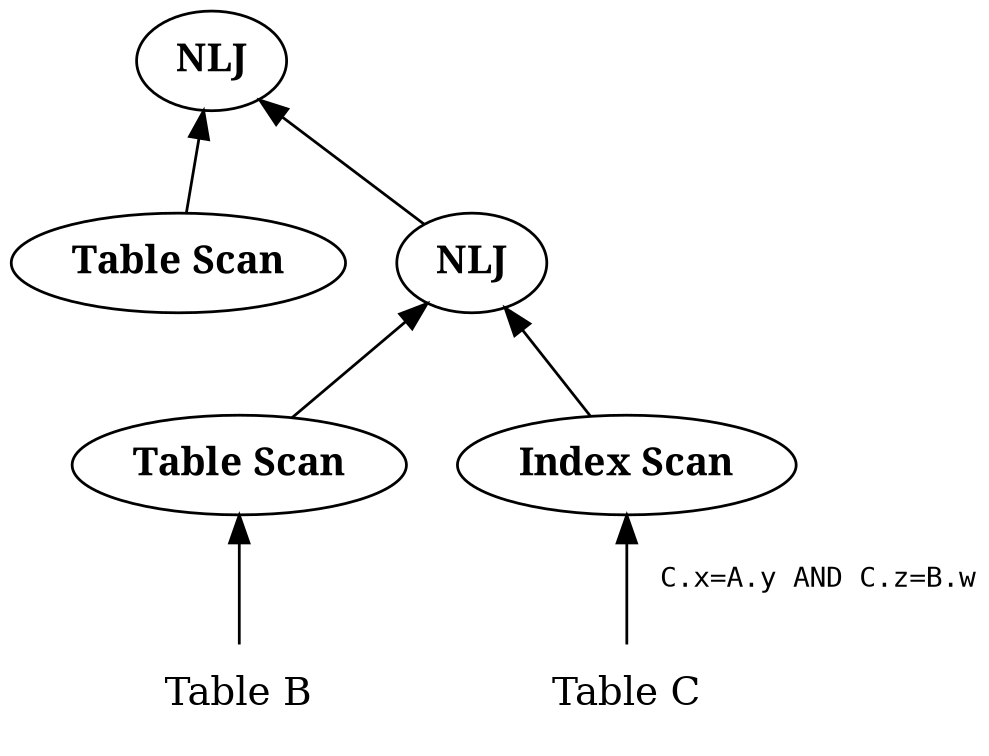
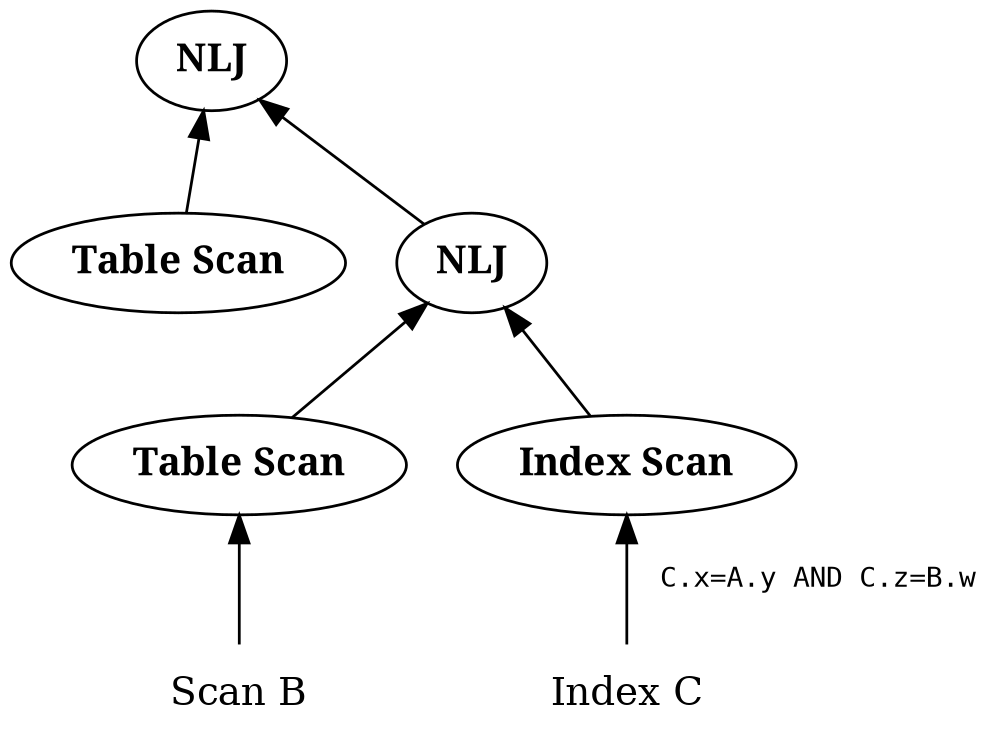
node "Table B": label "Table B" -> "Scan B"
node "Table C": label "Table C" -> "Index C"
